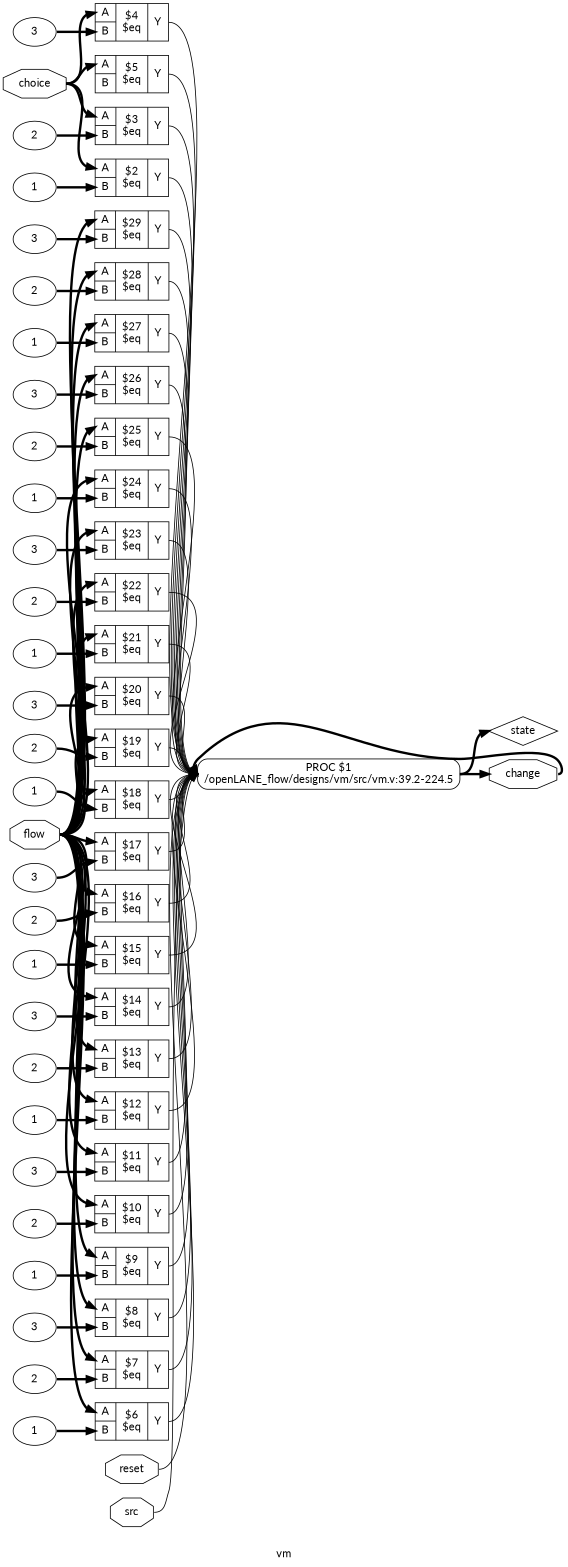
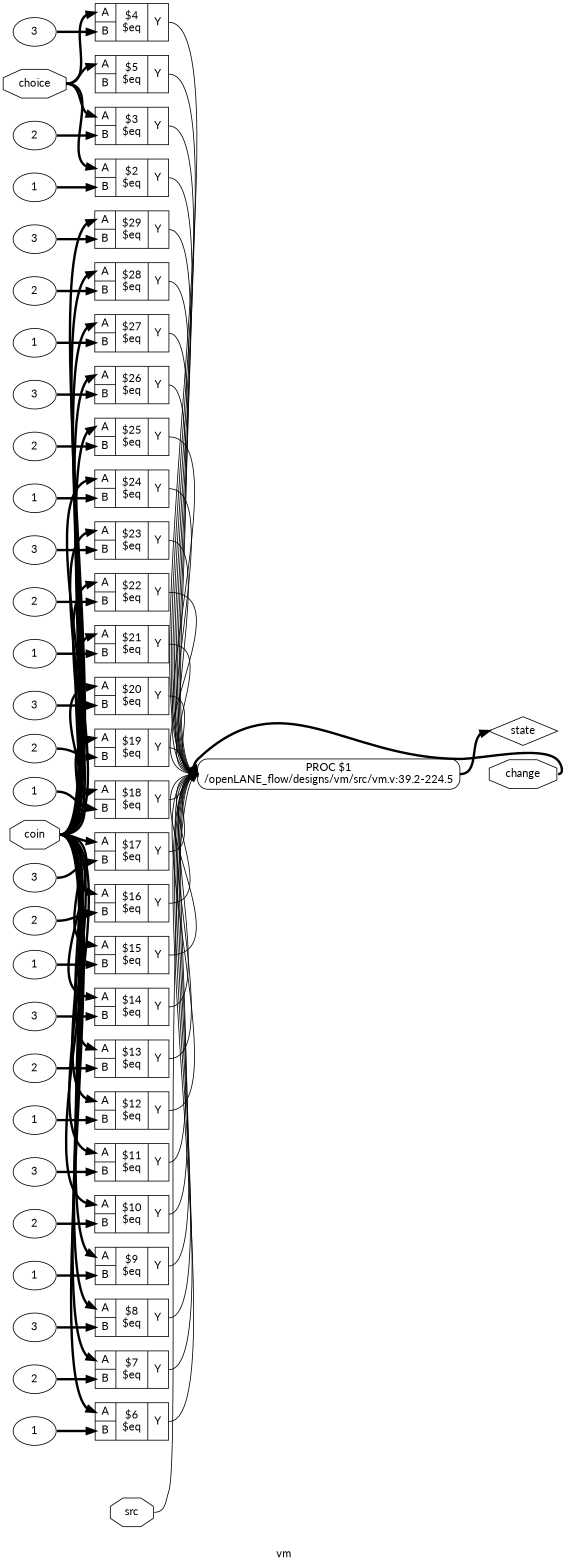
edge "PROC $1 /openLANE_flow/designs/vm/src/vm.v:39.2-224.5" -> "change": removed
node "flow": label "flow" -> "coin"
node "reset": removed
